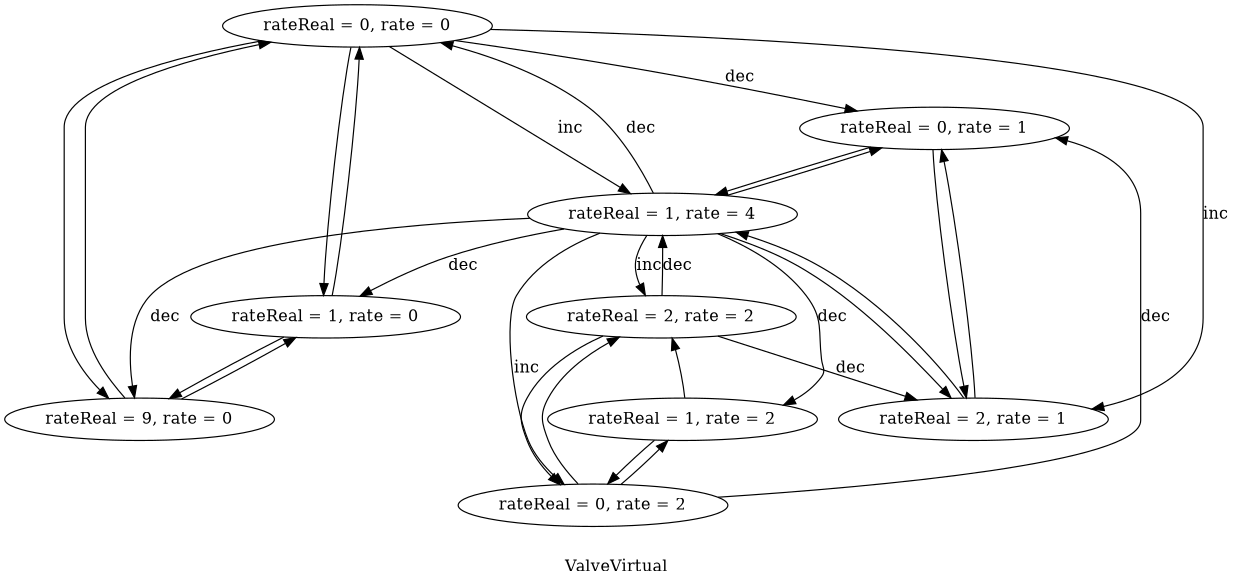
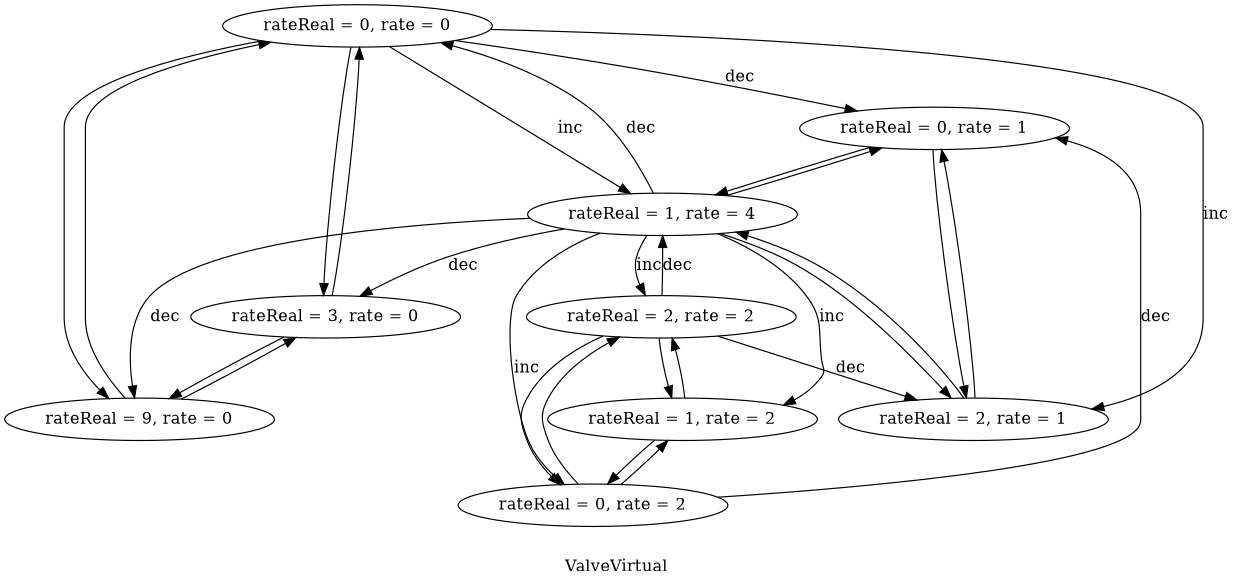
node "rateReal = 1, rate = 0": label "rateReal = 1, rate = 0" -> "rateReal = 3, rate = 0"
edge "rateReal = 1, rate = 4" -> "rateReal = 1, rate = 2": label "dec" -> "inc"
edge "rateReal = 2, rate = 2" -> "rateReal = 1, rate = 2": added
